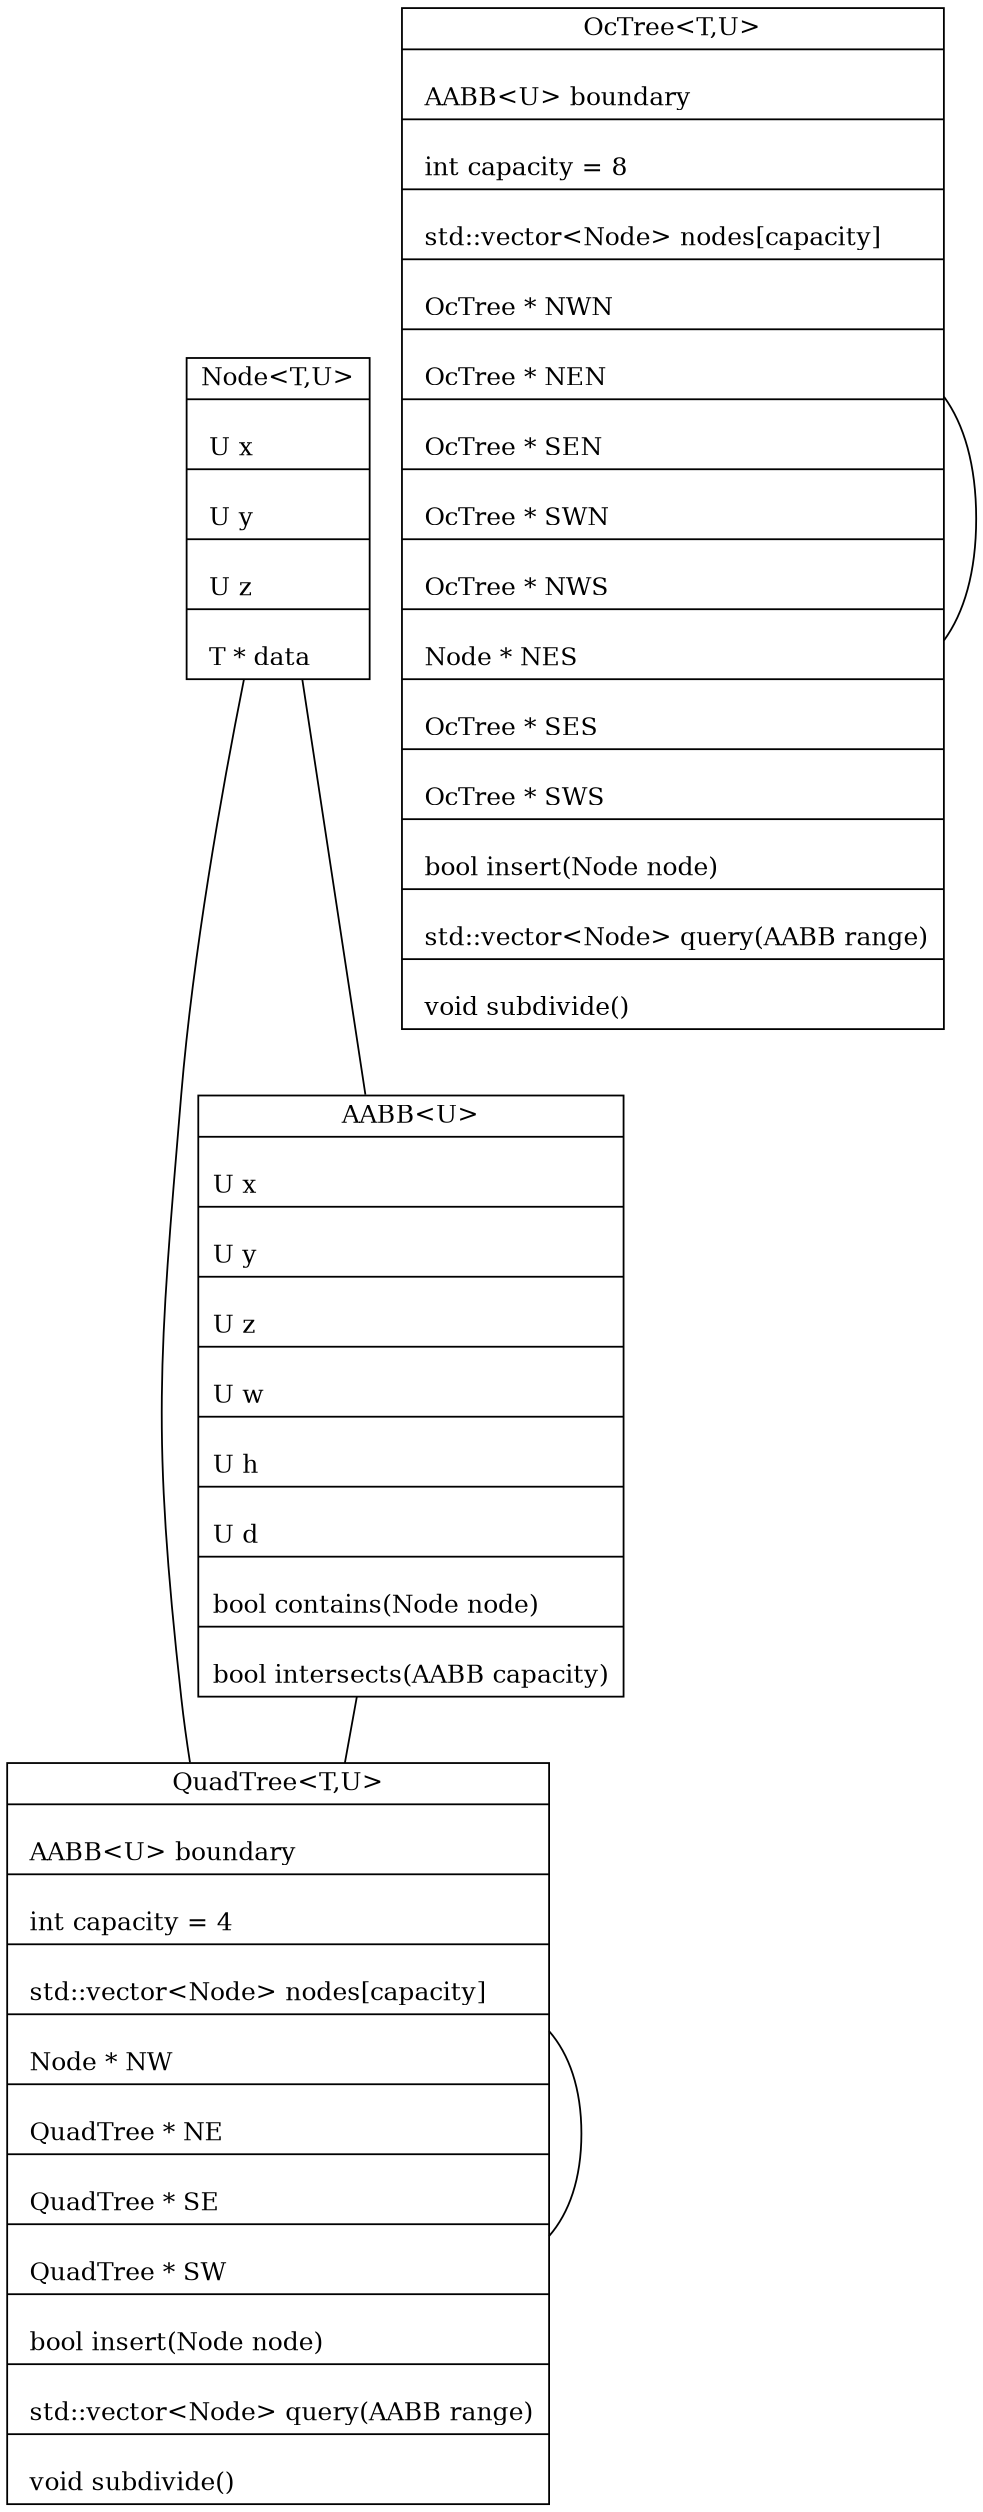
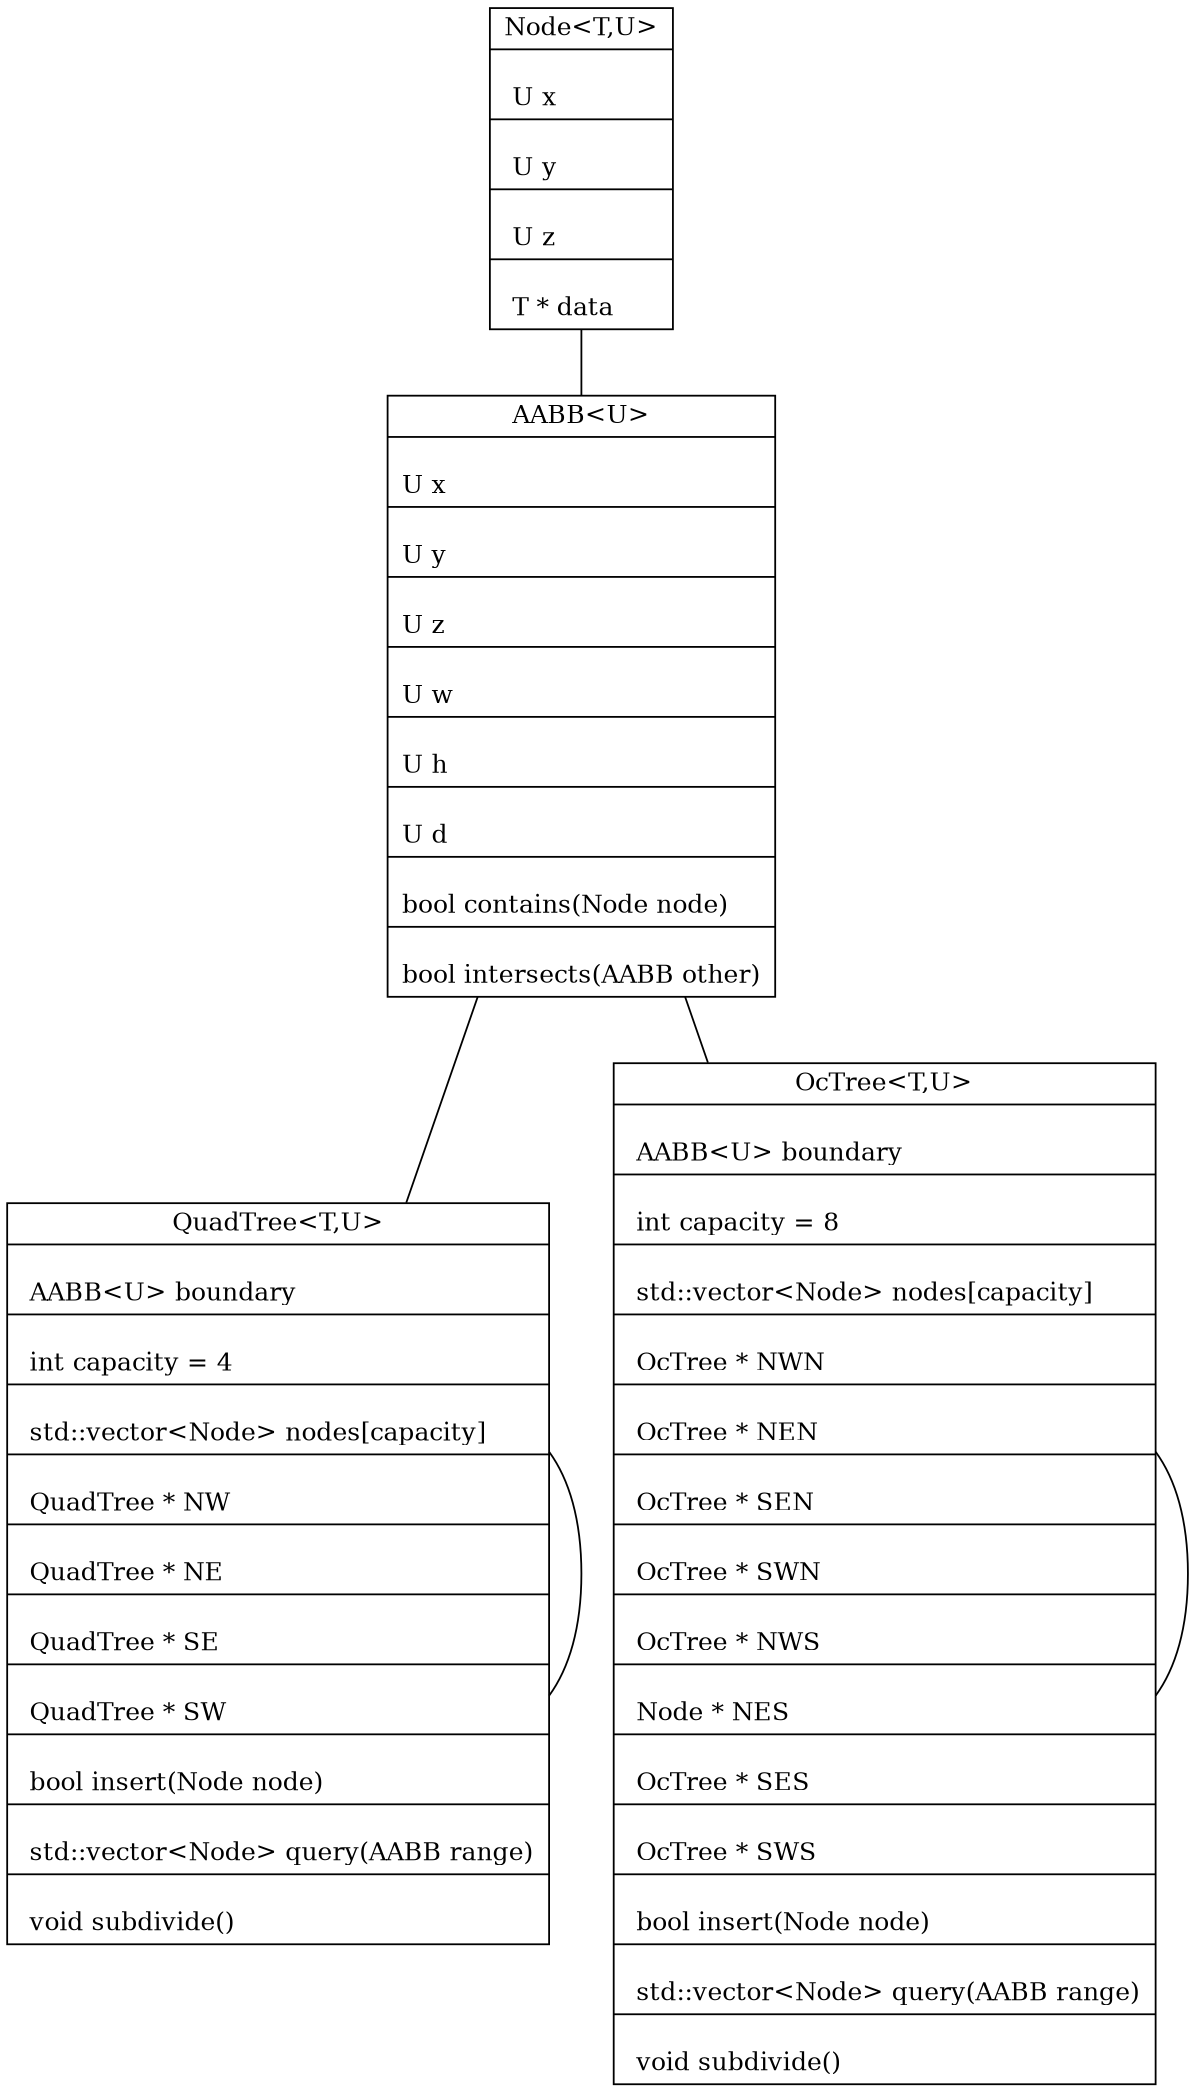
edge "AABB<U>" -- "OcTree<T,U>": added
edge "Node<T,U>" -- "QuadTree<T,U>": removed
node "AABB<U>": text "bool intersects(AABB capacity)" -> "bool intersects(AABB other)"
node "QuadTree<T,U>": text "Node * NW" -> "QuadTree * NW"
